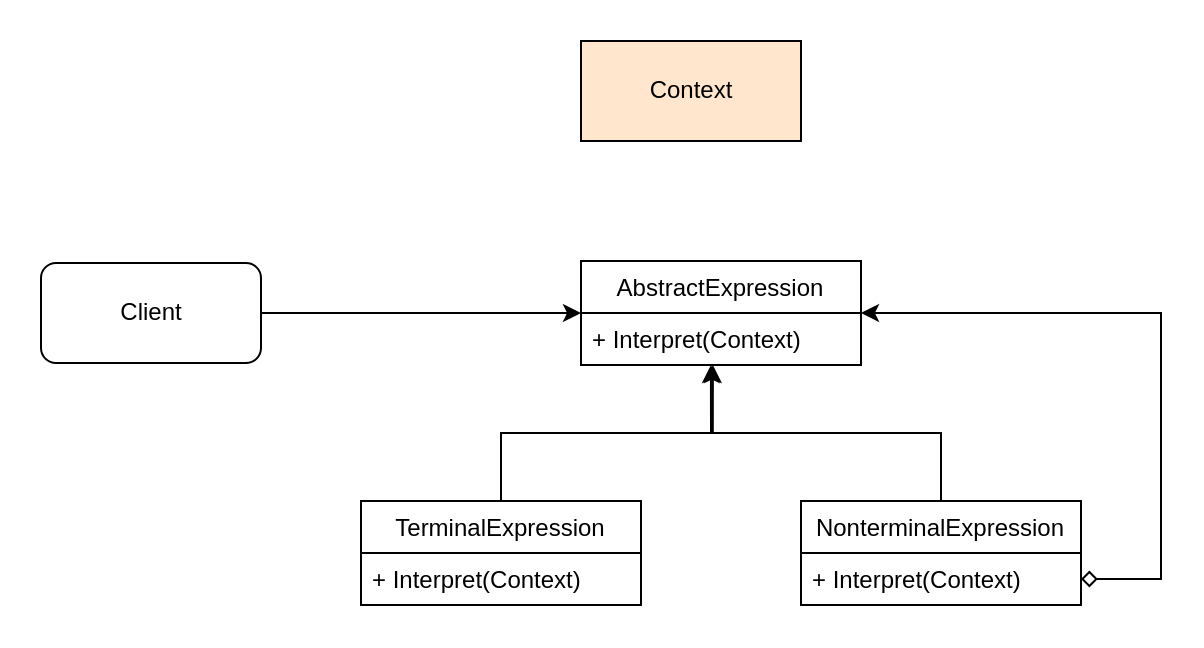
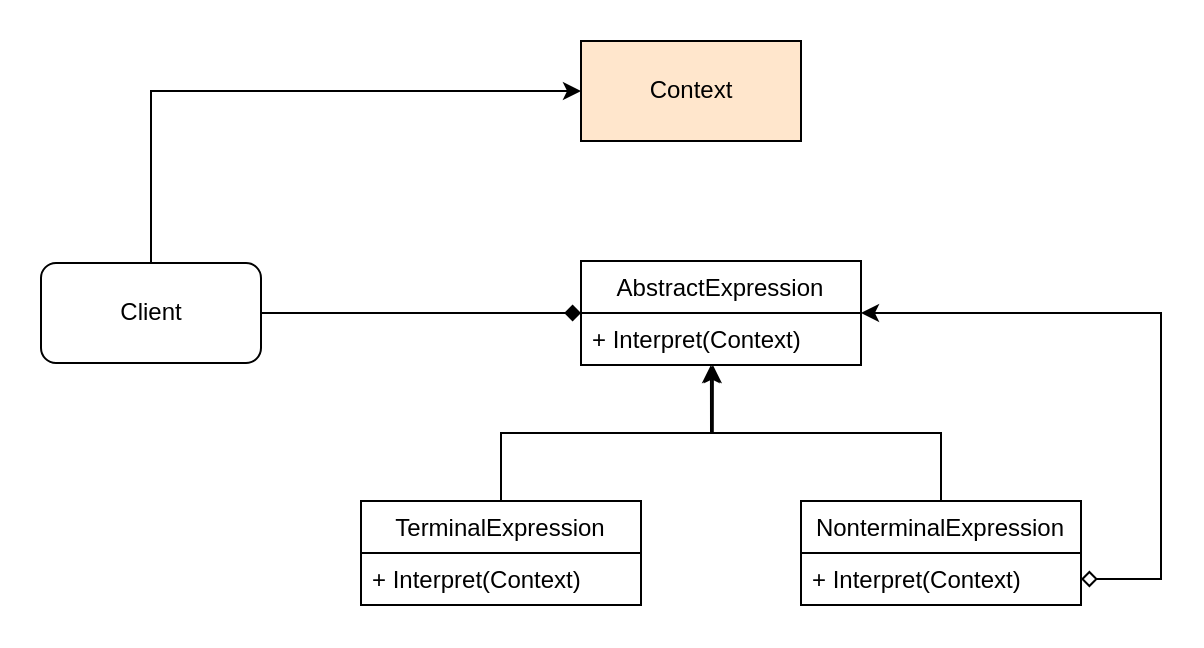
edge "Client" -> "Context": added
edge "Client" -> "AbstractExpression": arrowhead classic -> diamond
